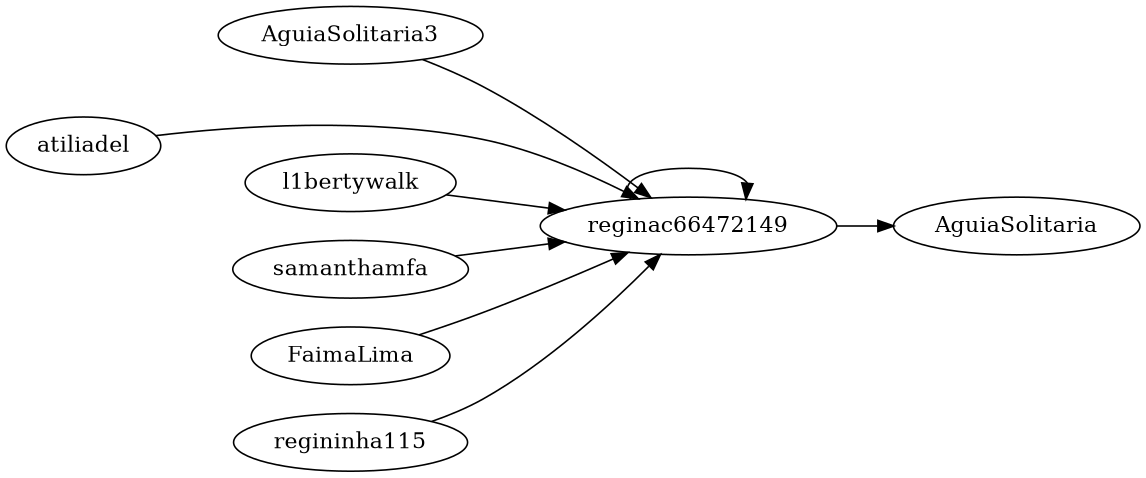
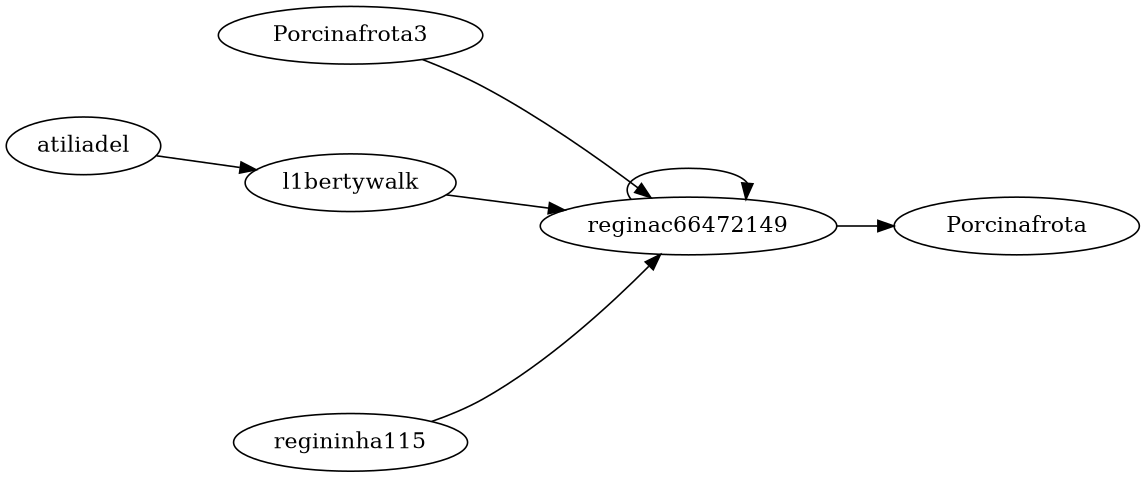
node "AguiaSolitaria3": label "AguiaSolitaria3" -> "Porcinafrota3"
edge "atiliadel" -> "reginac66472149": now "atiliadel" -> "l1bertywalk"
node "AguiaSolitaria": label "AguiaSolitaria" -> "Porcinafrota"
node "samanthamfa": removed
node "FaimaLima": removed
